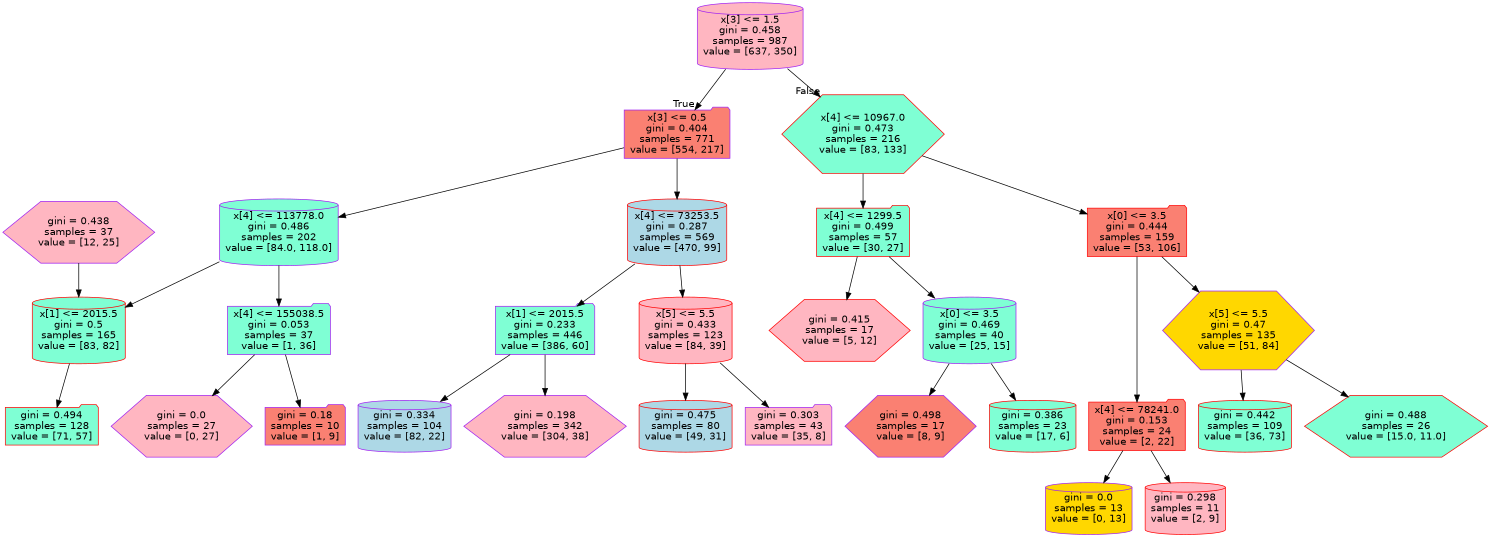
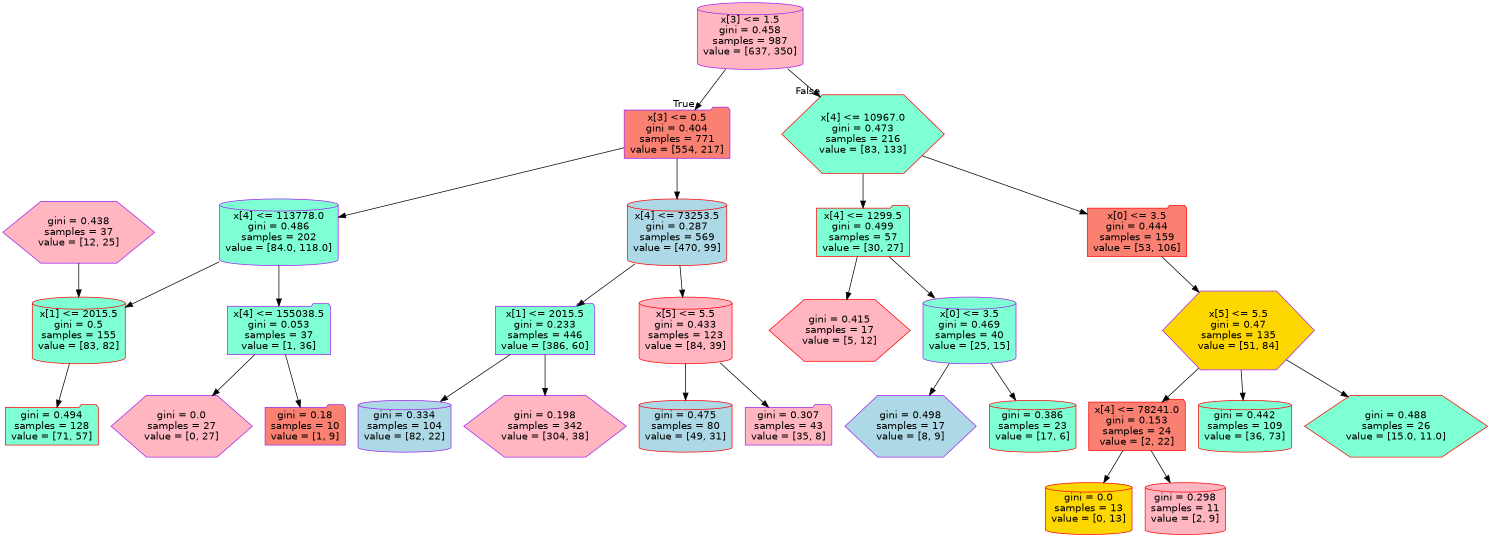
edge "x[0] <= 3.5 gini = 0.444 samples = 159 value = [53, 106]" -> "x[4] <= 78241.0 gini = 0.153 samples = 24 value = [2, 22]": now "x[5] <= 5.5 gini = 0.47 samples = 135 value = [51, 84]" -> "x[4] <= 78241.0 gini = 0.153 samples = 24 value = [2, 22]"
node "x[1] <= 2015.5 gini = 0.5 samples = 165 value = [83, 82]": label "x[1] <= 2015.5 gini = 0.5 samples = 165 value = [83, 82]" -> "x[1] <= 2015.5 gini = 0.5 samples = 155 value = [83, 82]"
node "gini = 0.303 samples = 43 value = [35, 8]": label "gini = 0.303 samples = 43 value = [35, 8]" -> "gini = 0.307 samples = 43 value = [35, 8]"
node "gini = 0.498 samples = 17 value = [8, 9]": fillcolor salmon -> lightblue
node "gini = 0.0 samples = 13 value = [0, 13]": color purple -> red
